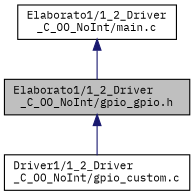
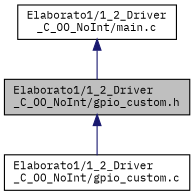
node "Elaborato1/1_2_Driver _C_OO_NoInt/gpio_gpio.h": label "Elaborato1/1_2_Driver _C_OO_NoInt/gpio_gpio.h" -> "Elaborato1/1_2_Driver _C_OO_NoInt/gpio_custom.h"
node "Driver1/1_2_Driver _C_OO_NoInt/gpio_custom.c": label "Driver1/1_2_Driver _C_OO_NoInt/gpio_custom.c" -> "Elaborato1/1_2_Driver _C_OO_NoInt/gpio_custom.c"
